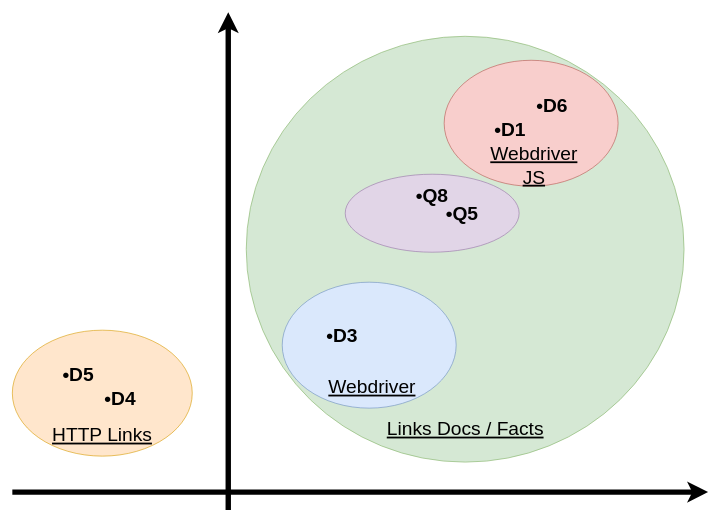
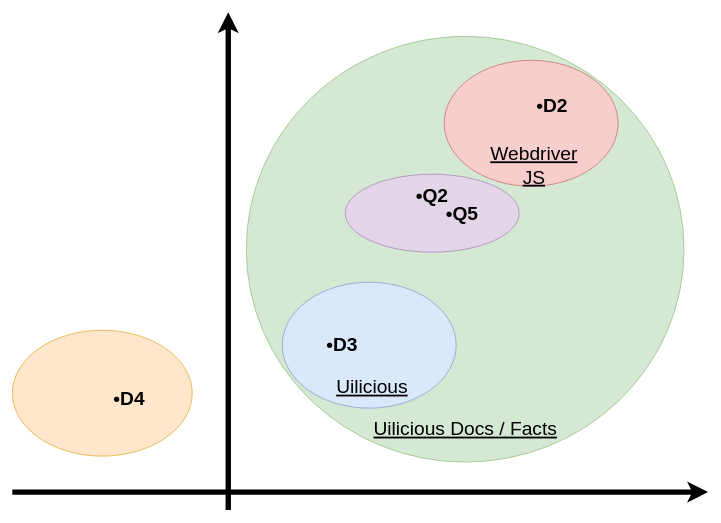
node "•D6": label "•D6" -> "•D2"
node "•D1": removed
node "•Q8": label "•Q8" -> "•Q2"
node "•D3": moved (342, 336) -> (342, 345)
node "•D5": removed
node "Webdriver": label "Webdriver" -> "Uilicious"
node "•D4": moved (120, 399) -> (129, 399)
node "Links Docs / Facts": label "Links Docs / Facts" -> "Uilicious Docs / Facts"
node "HTTP Links": removed
